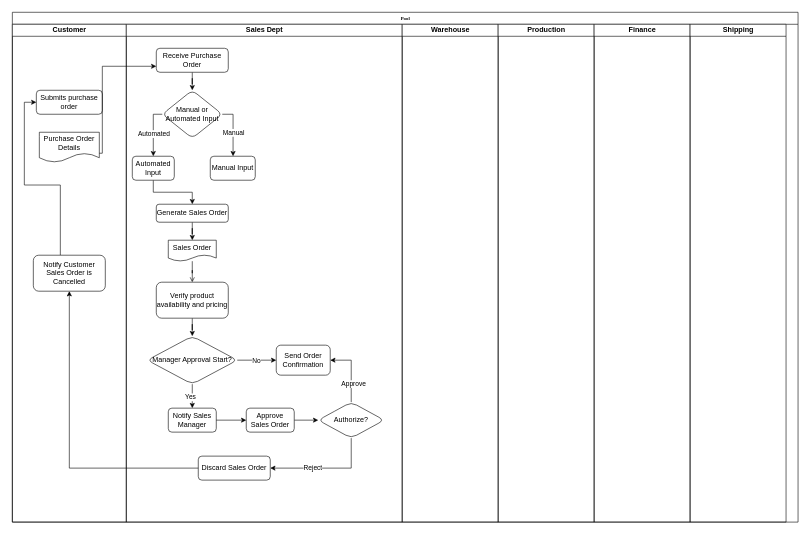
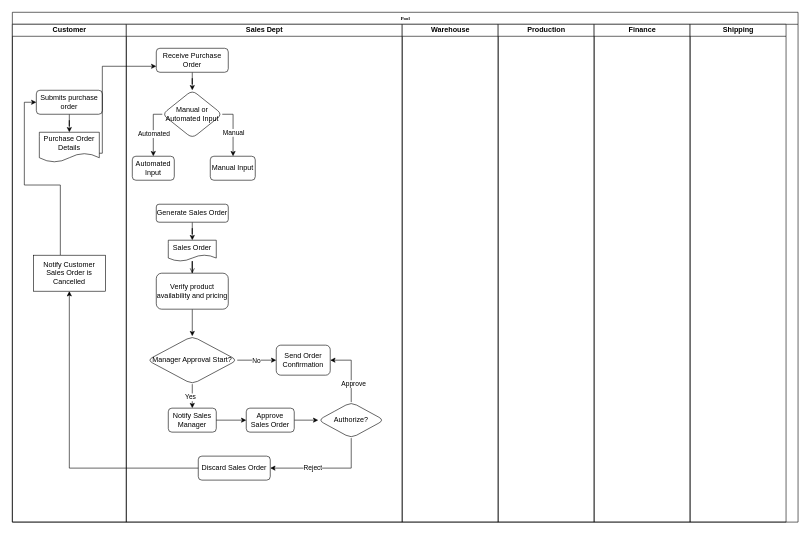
edge "Submits purchase order" -> "Purchase Order Details": added
edge "Automated Input" -> "Generate Sales Order": removed
node "Notify Customer Sales Order is Cancelled": shape rounded rectangle -> rectangle
node "Verify product availability and pricing": moved (192, 300) -> (192, 291)
